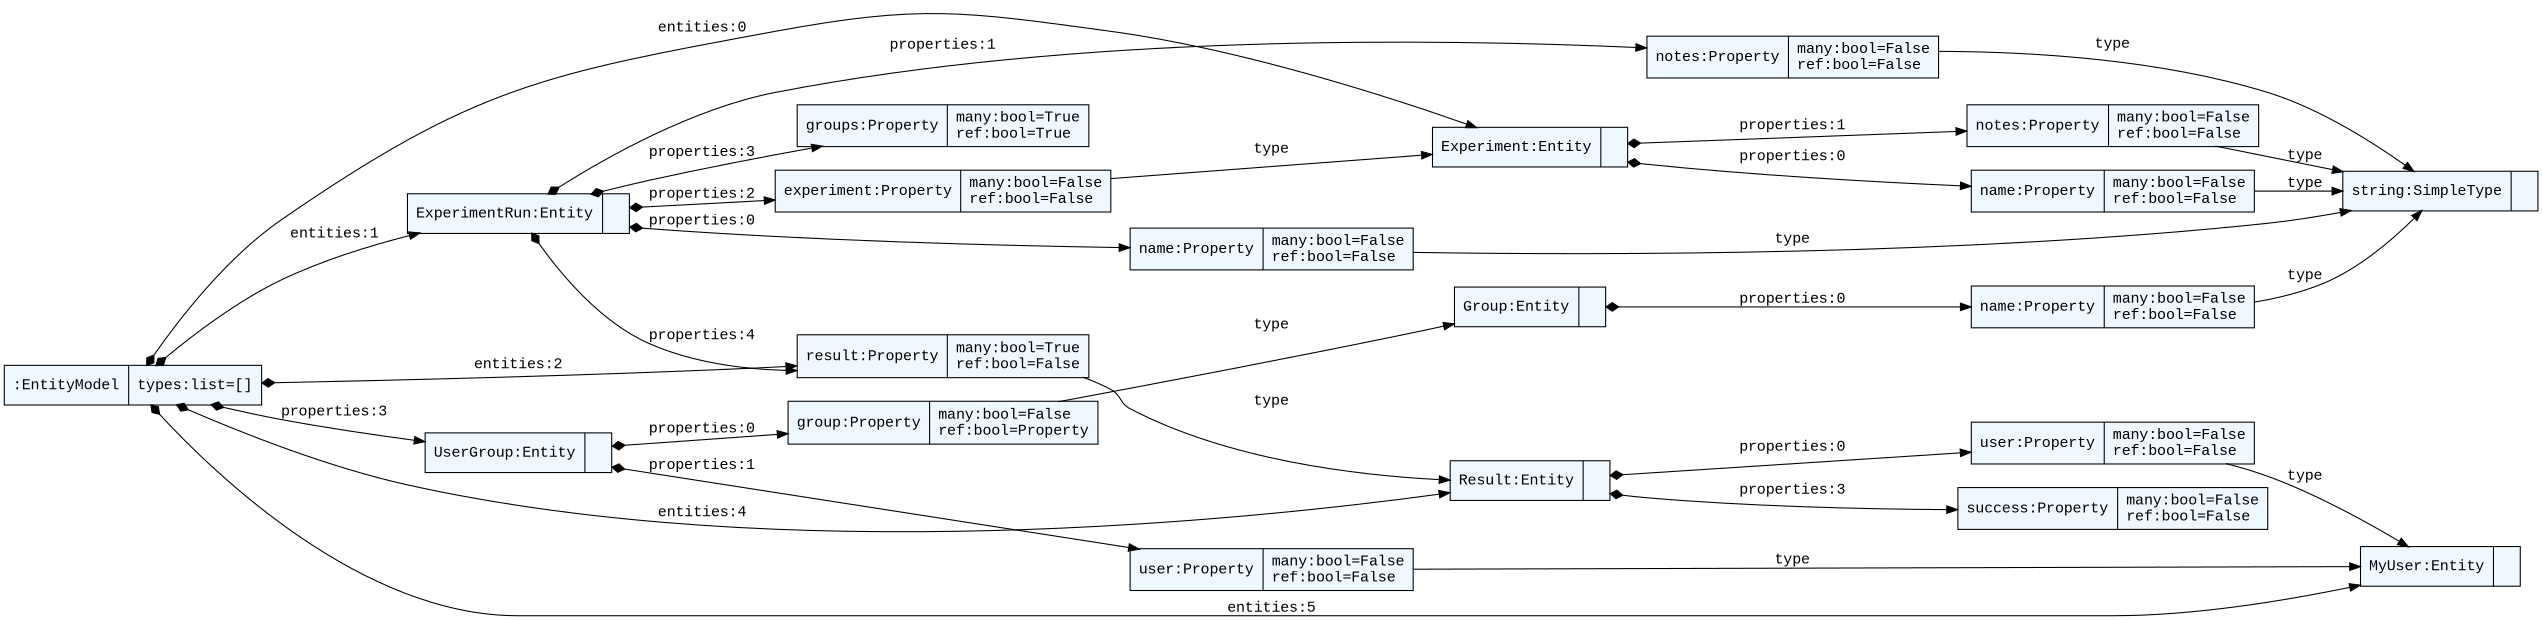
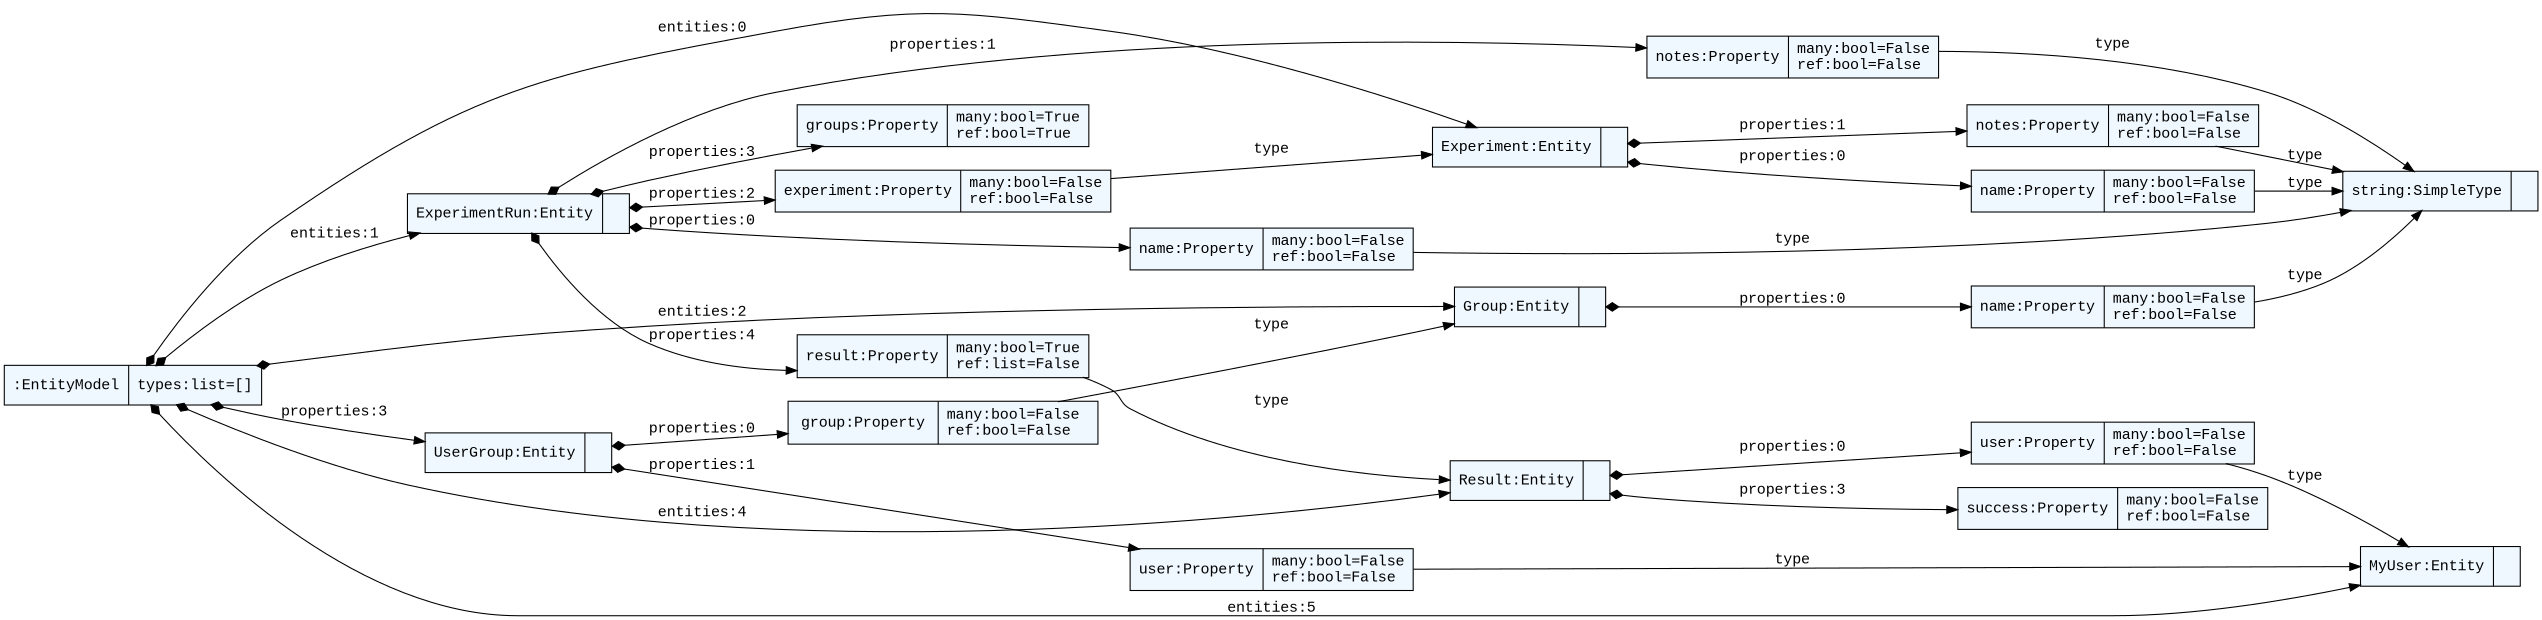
node "result:Property": text "ref:bool=False" -> "ref:list=False"
edge "result:Property" -- ":EntityModel": now "Group:Entity" -- ":EntityModel"
node "group:Property": text "ref:bool=Property" -> "ref:bool=False"
